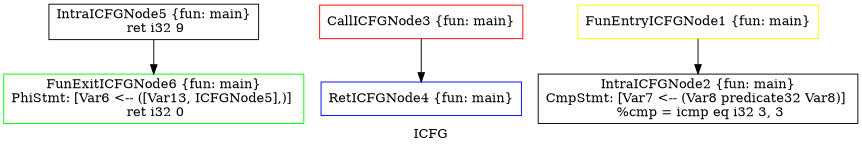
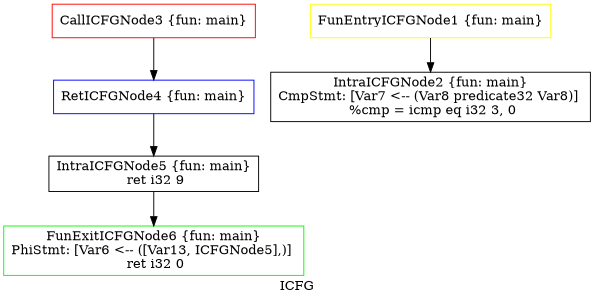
node "IntraICFGNode2 {fun: main}": text "%cmp = icmp eq i32 3, 3" -> "%cmp = icmp eq i32 3, 0"
edge "RetICFGNode4 {fun: main}" -> "IntraICFGNode5 {fun: main}": added
